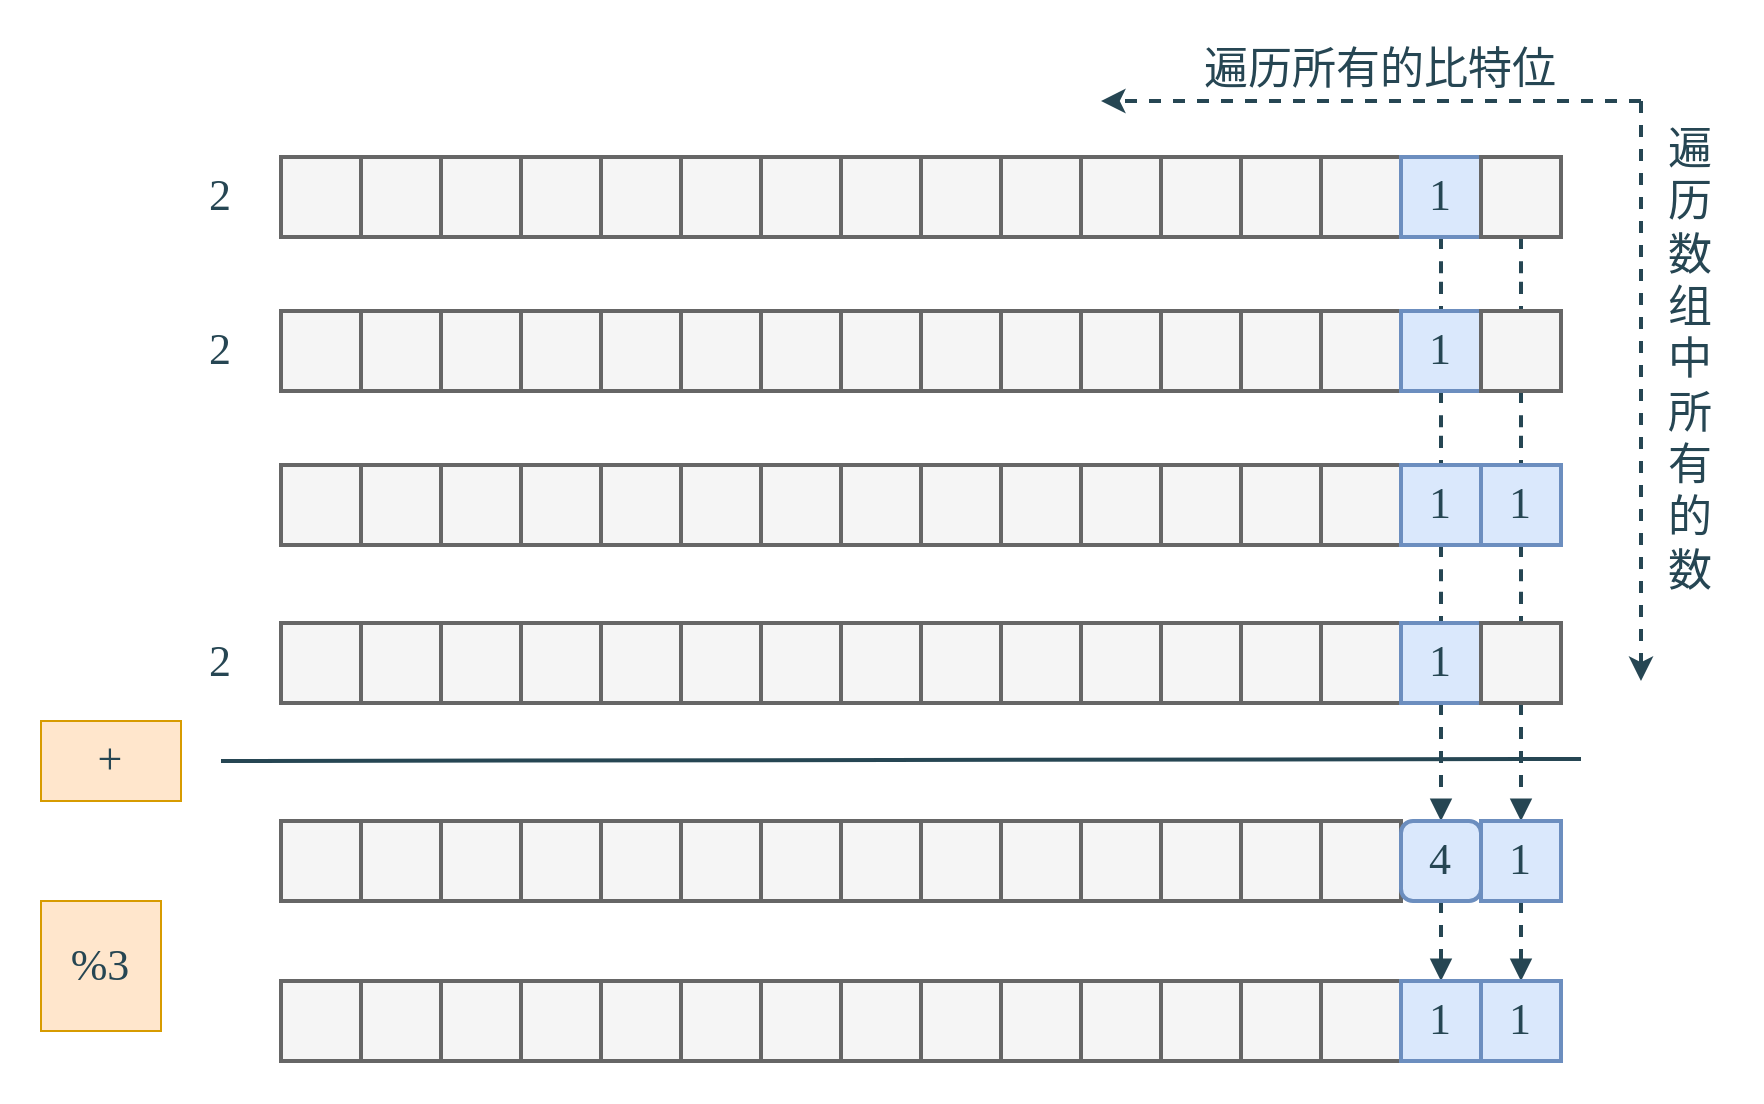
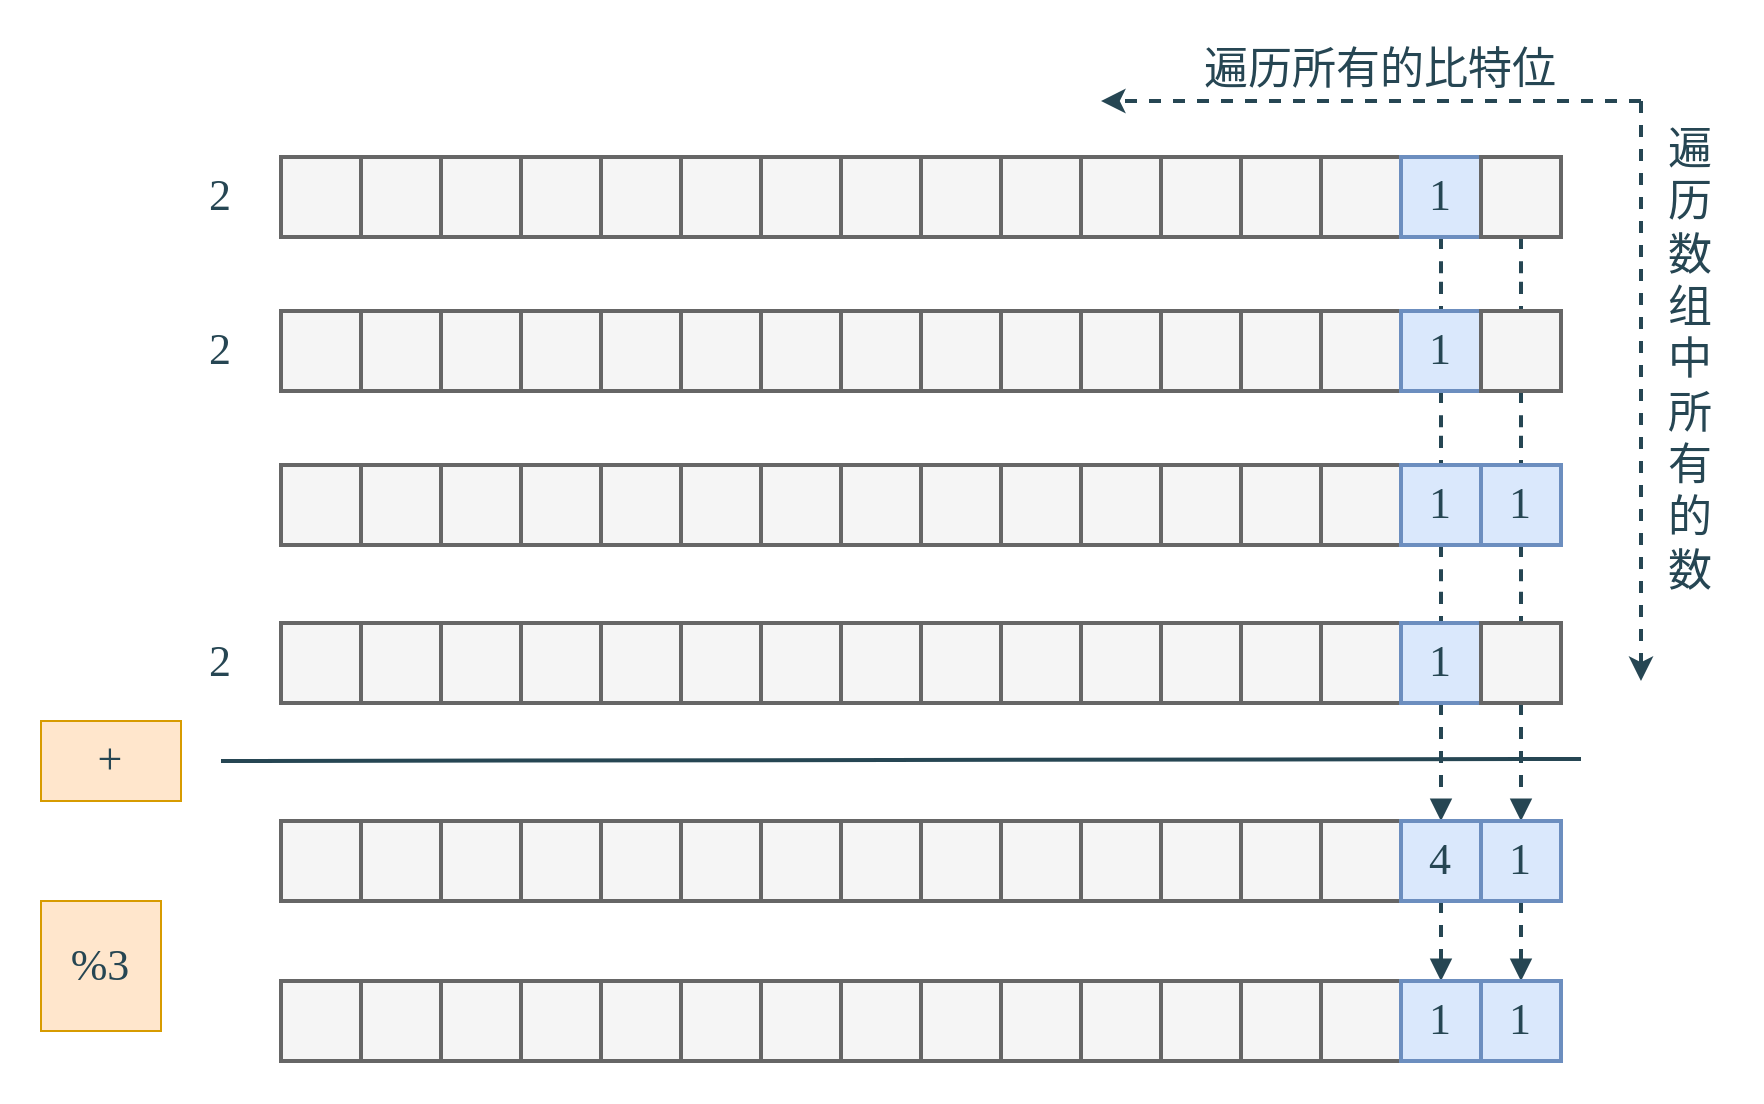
node "4": shape rounded rectangle -> rectangle
